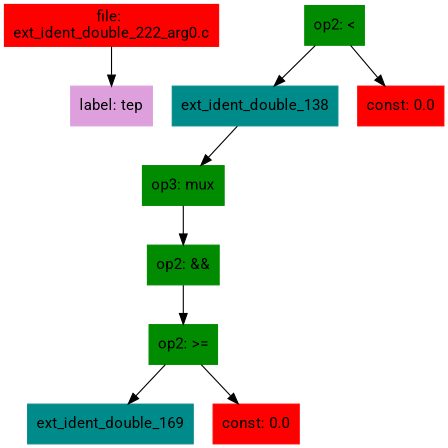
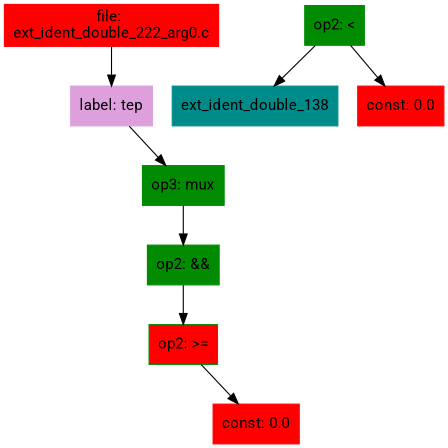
edge "ext_ident_double_138" -> "op3: mux": now "label: tep" -> "op3: mux"
node "op2: >=": fillcolor green4 -> red1
node "ext_ident_double_169": removed
